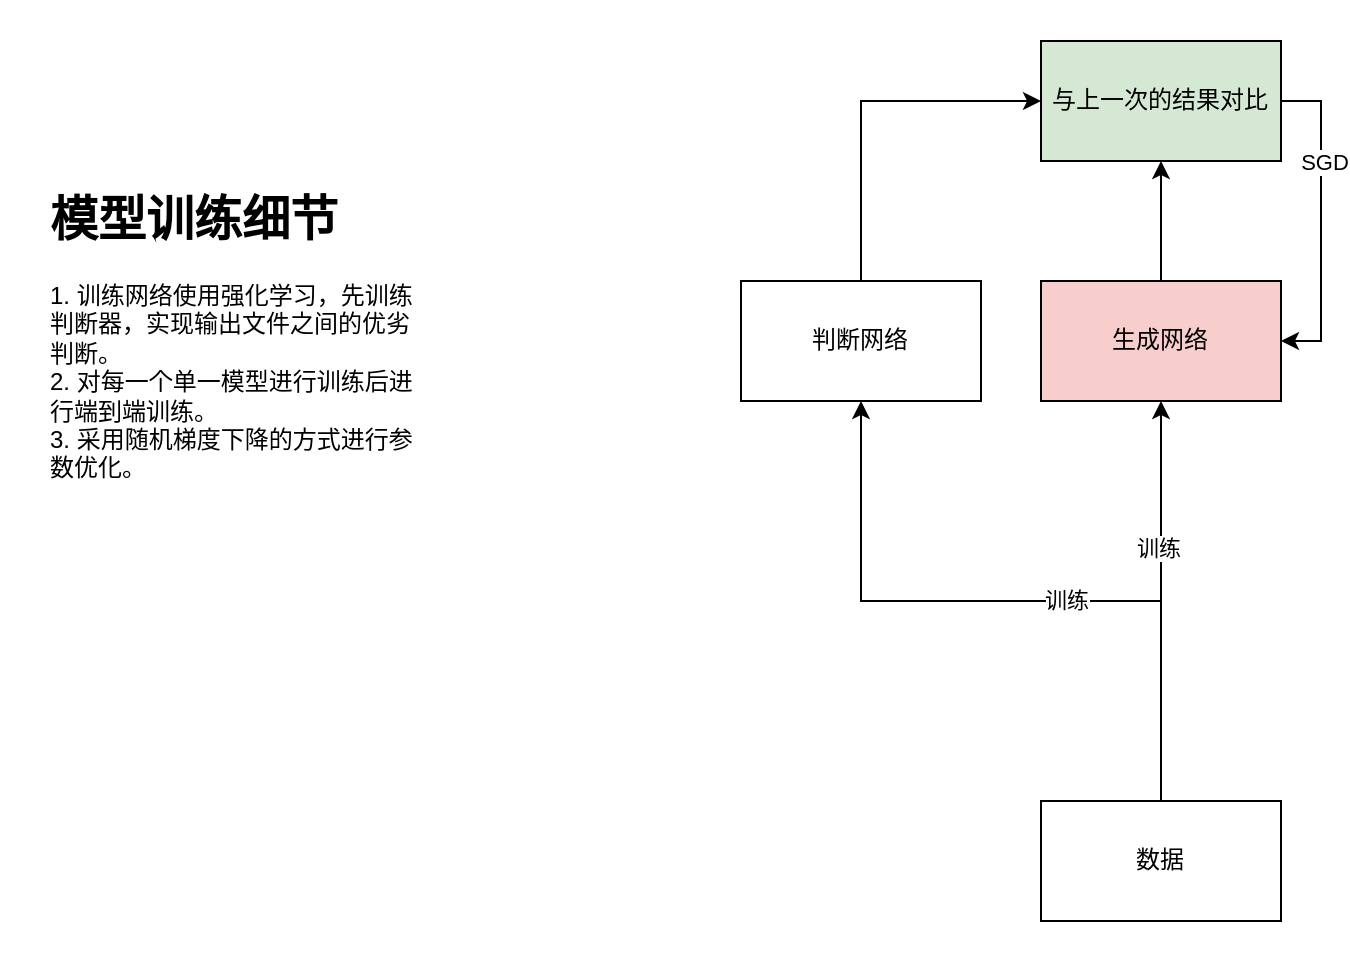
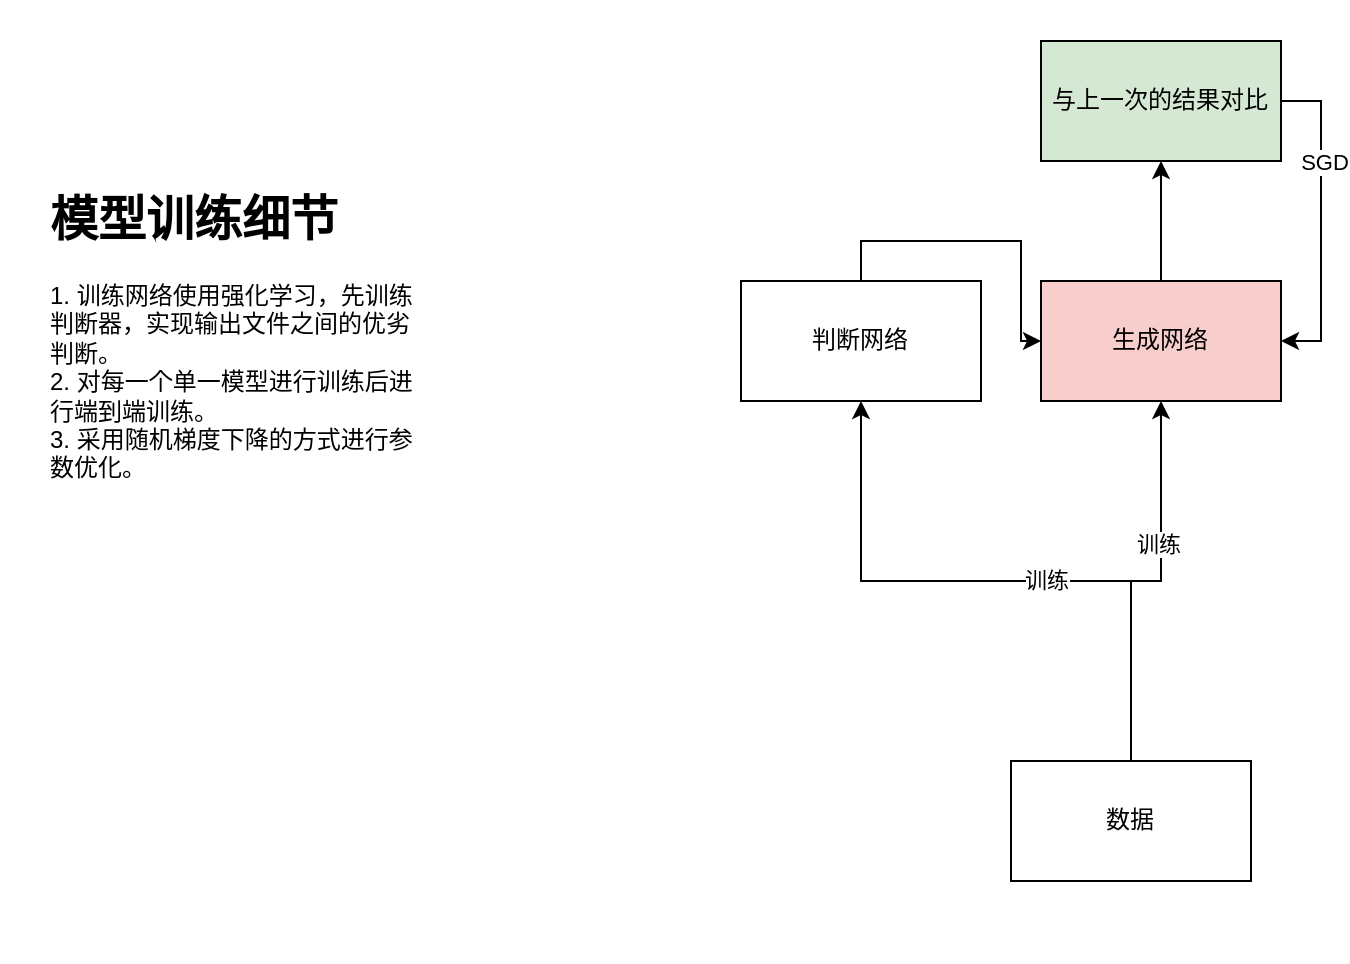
edge "判断网络" -> "与上一次的结果对比": now "判断网络" -> "生成网络"
node "数据": moved (1161, 861) -> (1131, 821)
